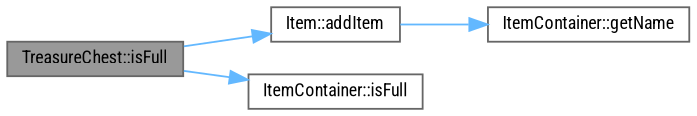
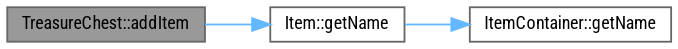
node "Item::addItem": label "Item::addItem" -> "Item::getName"
node "TreasureChest::isFull": label "TreasureChest::isFull" -> "TreasureChest::addItem"
node "ItemContainer::isFull": removed
